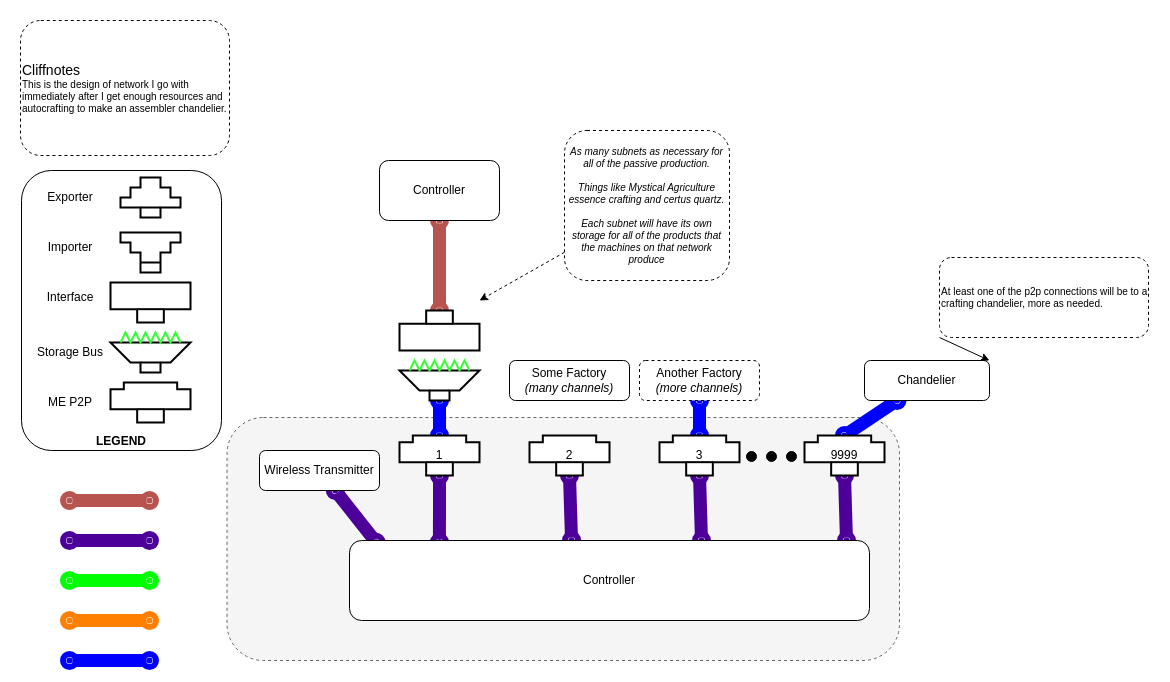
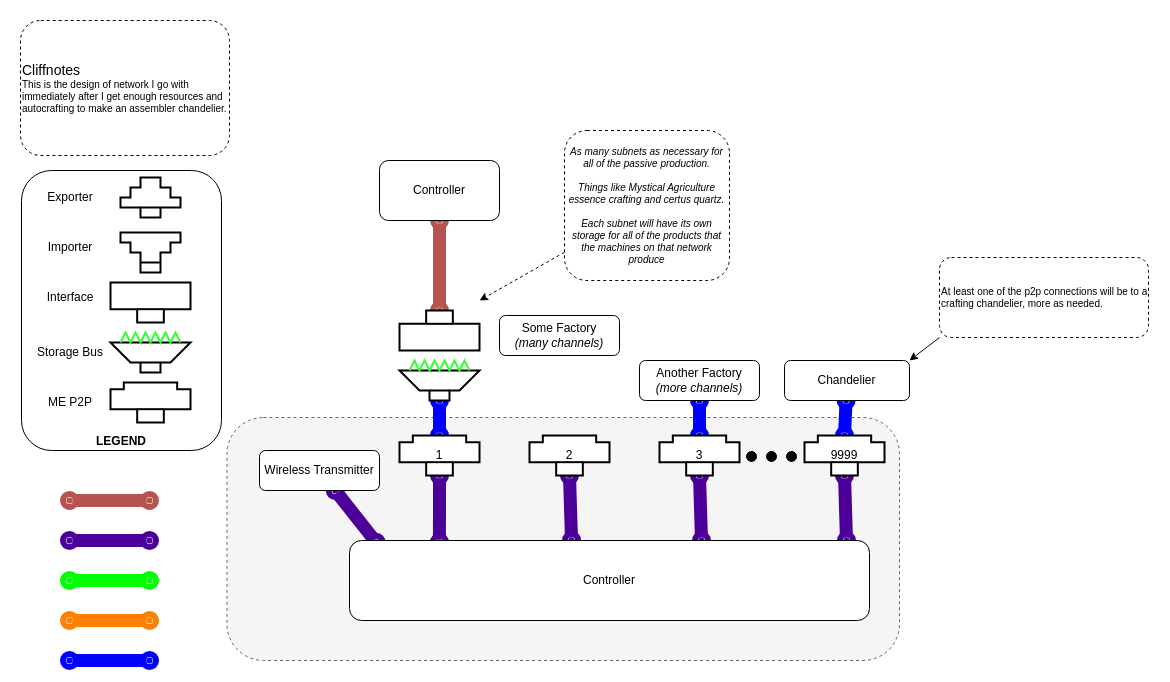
node "Some Factory (many channels)": moved (570, 381) -> (560, 336)
node "Another Factory (more channels)": style dashed -> solid
node "Chandelier": moved (927, 381) -> (847, 381)
